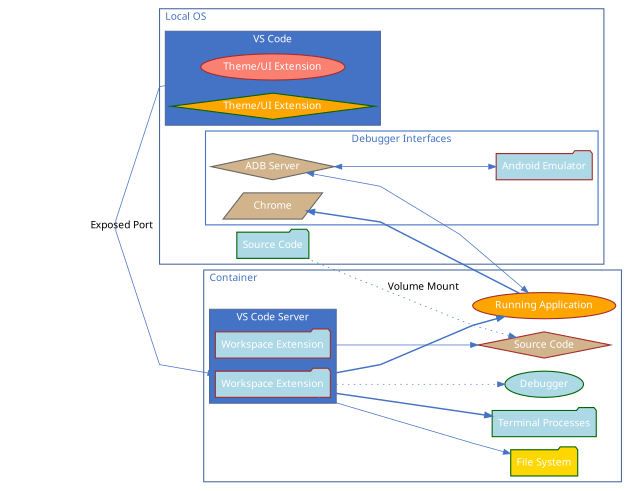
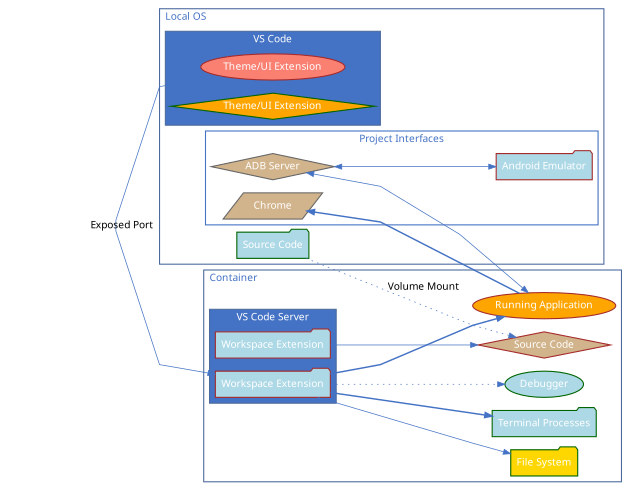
cluster "Debugger Interfaces": label "Debugger Interfaces" -> "Project Interfaces"
